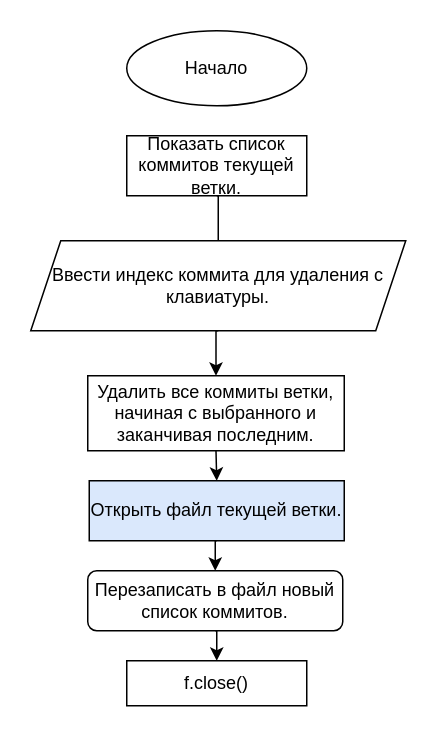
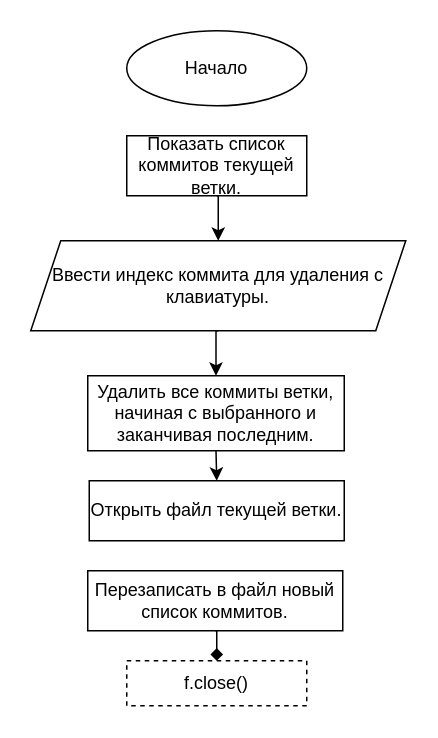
edge "Показать список коммитов текущей ветки." -- "Ввести индекс коммита для удаления с клавиатуры.": arrowhead none -> classic
node "Открыть файл текущей ветки.": fillcolor #dae8fc -> #ffffff
edge "Открыть файл текущей ветки." -> "Перезаписать в файл новый список коммитов.": removed
node "Перезаписать в файл новый список коммитов.": shape rounded rectangle -> rectangle
edge "Перезаписать в файл новый список коммитов." -> "f.close()": arrowhead classic -> diamond
node "f.close()": style solid -> dashed
